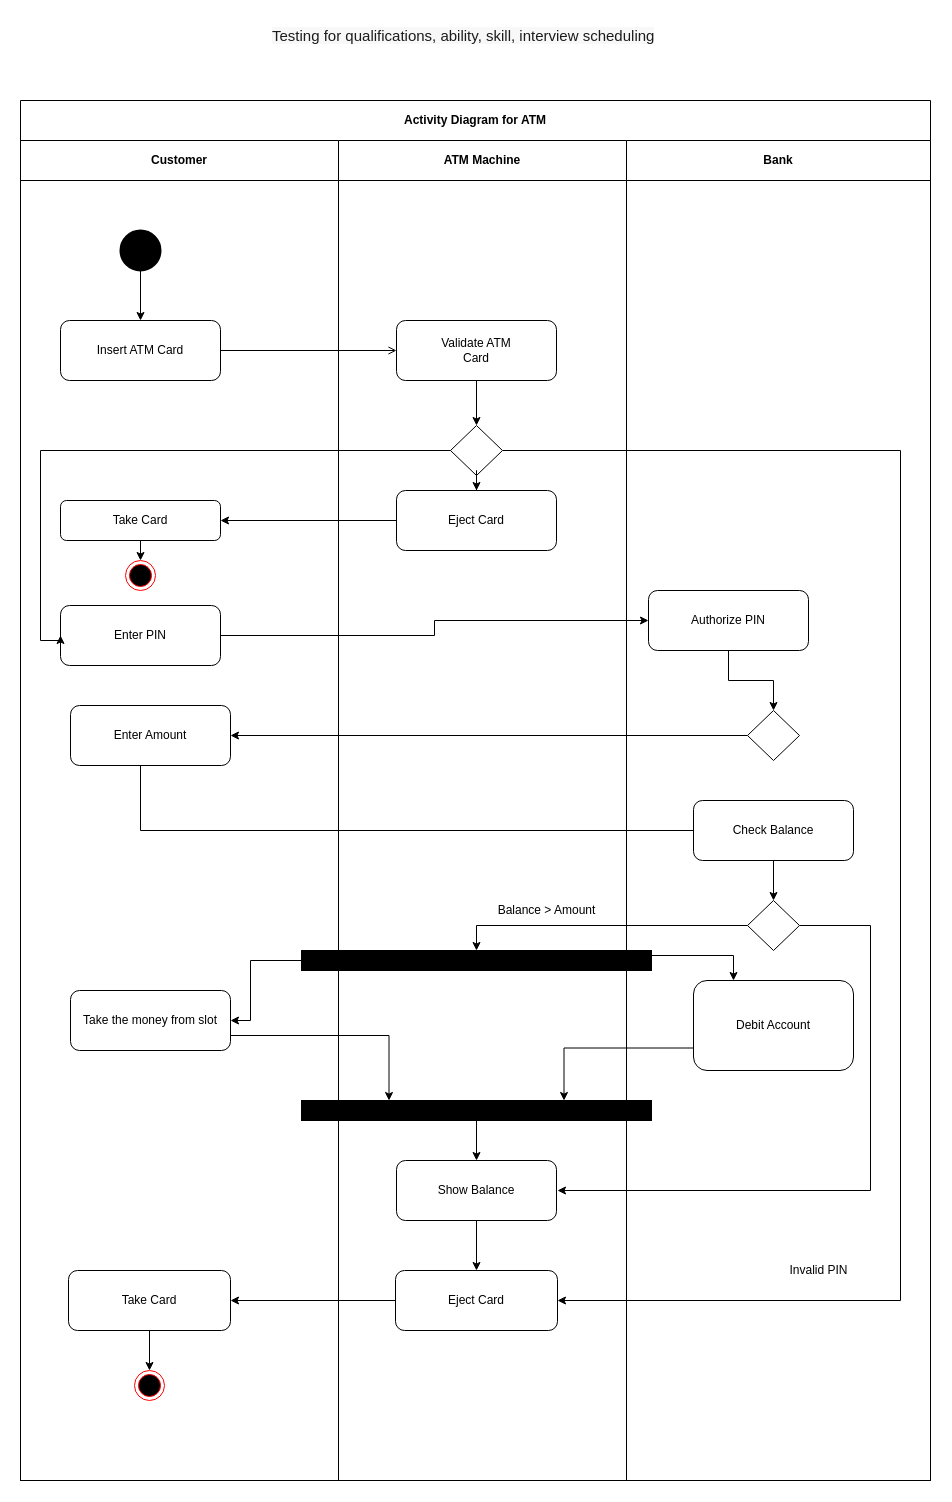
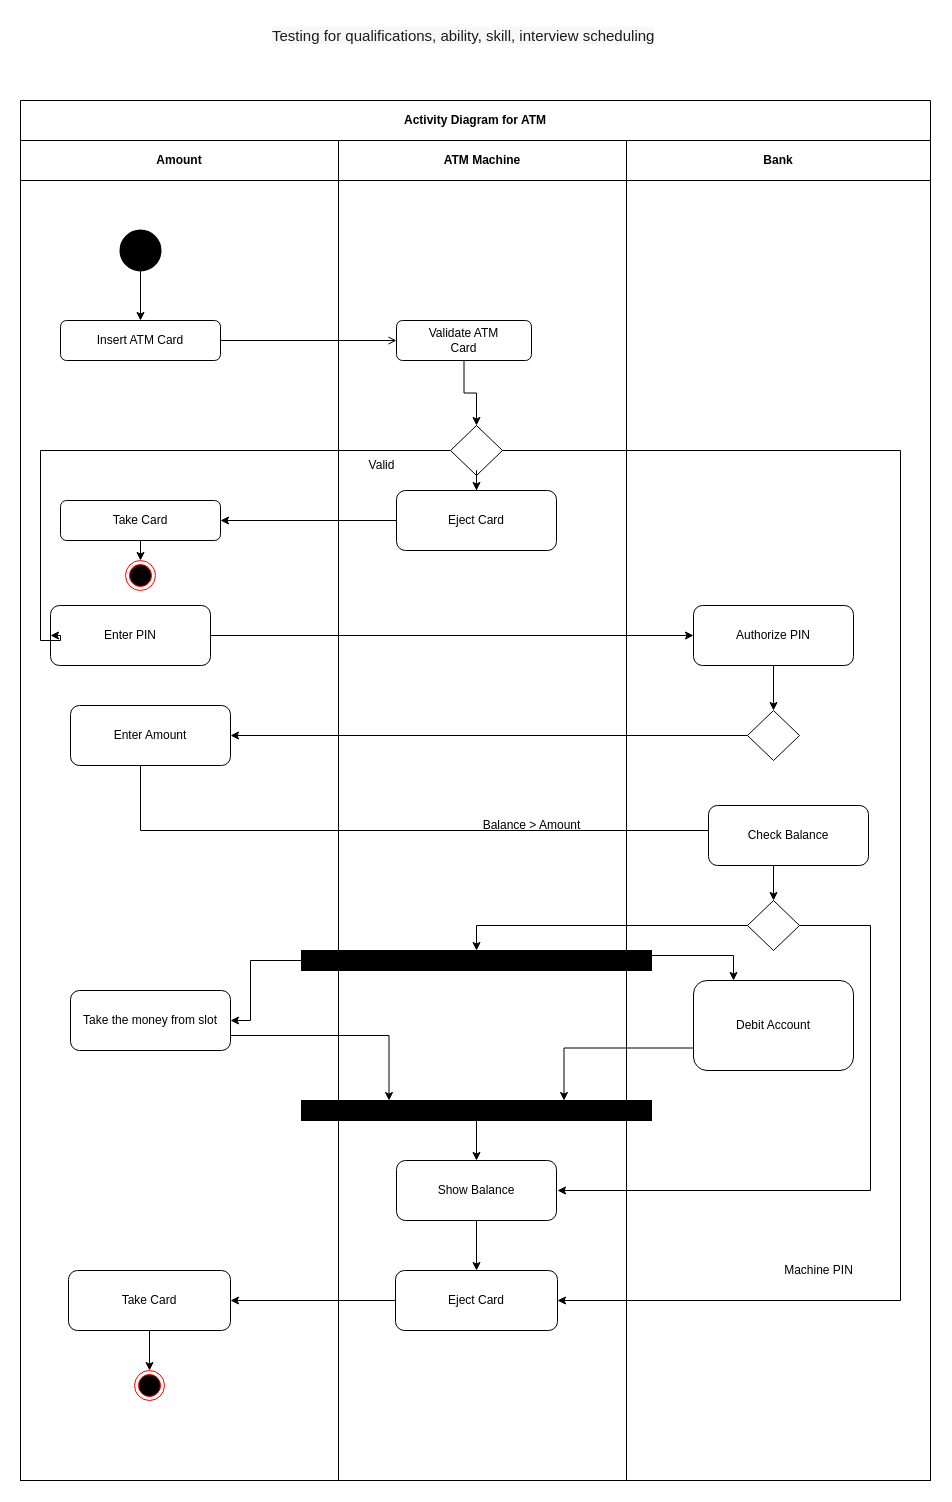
node "Customer": label "Customer" -> "Amount"
node "Insert ATM Card": size 160x60 -> 160x40
node "Validate ATM Card": size 160x60 -> 135x40
node "Valid": added
node "Authorize PIN": moved (729, 621) -> (774, 636)
node "Enter PIN": moved (141, 636) -> (131, 636)
node "Check Balance": moved (774, 831) -> (789, 836)
node "Balance > Amount": moved (547, 911) -> (532, 826)
node "Invalid PIN": label "Invalid PIN" -> "Machine PIN"
